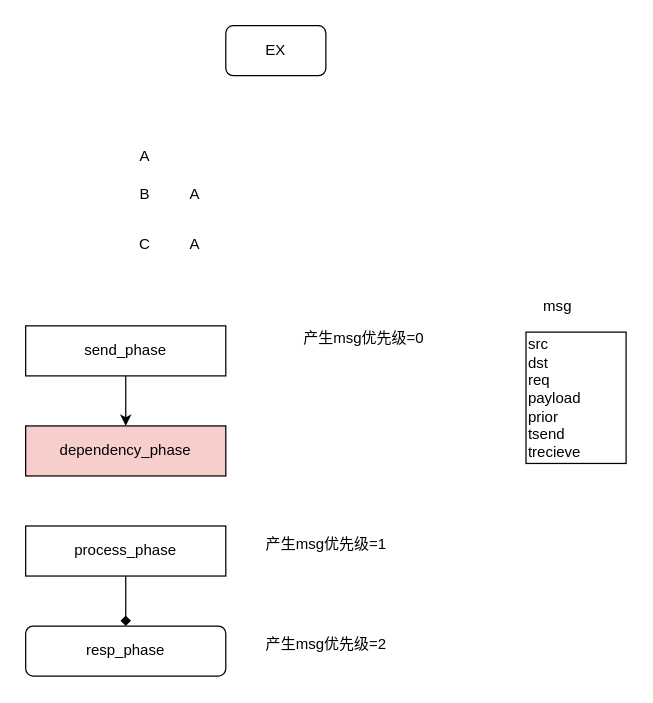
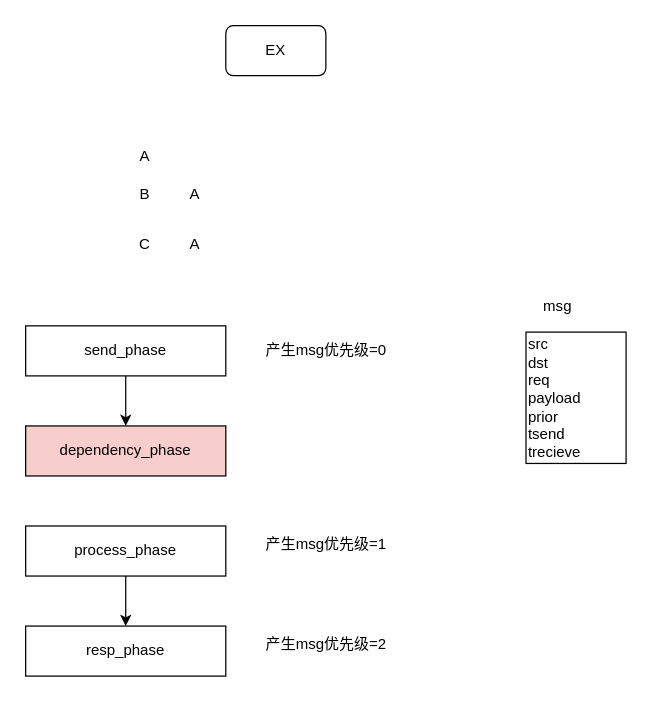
node "产生msg优先级=0": moved (363, 338) -> (326, 351)
edge "process_phase" -> "resp_phase": arrowhead diamond -> classic
node "resp_phase": shape rounded rectangle -> rectangle
